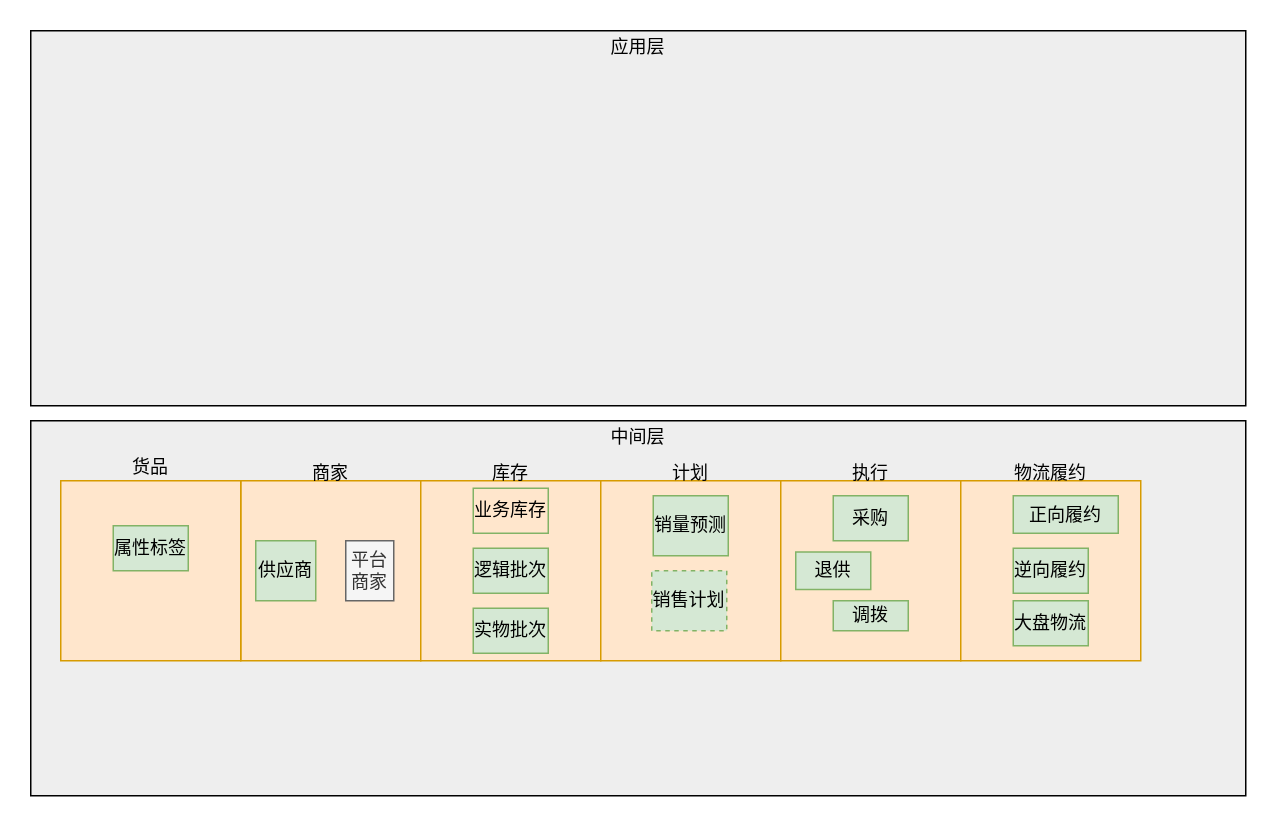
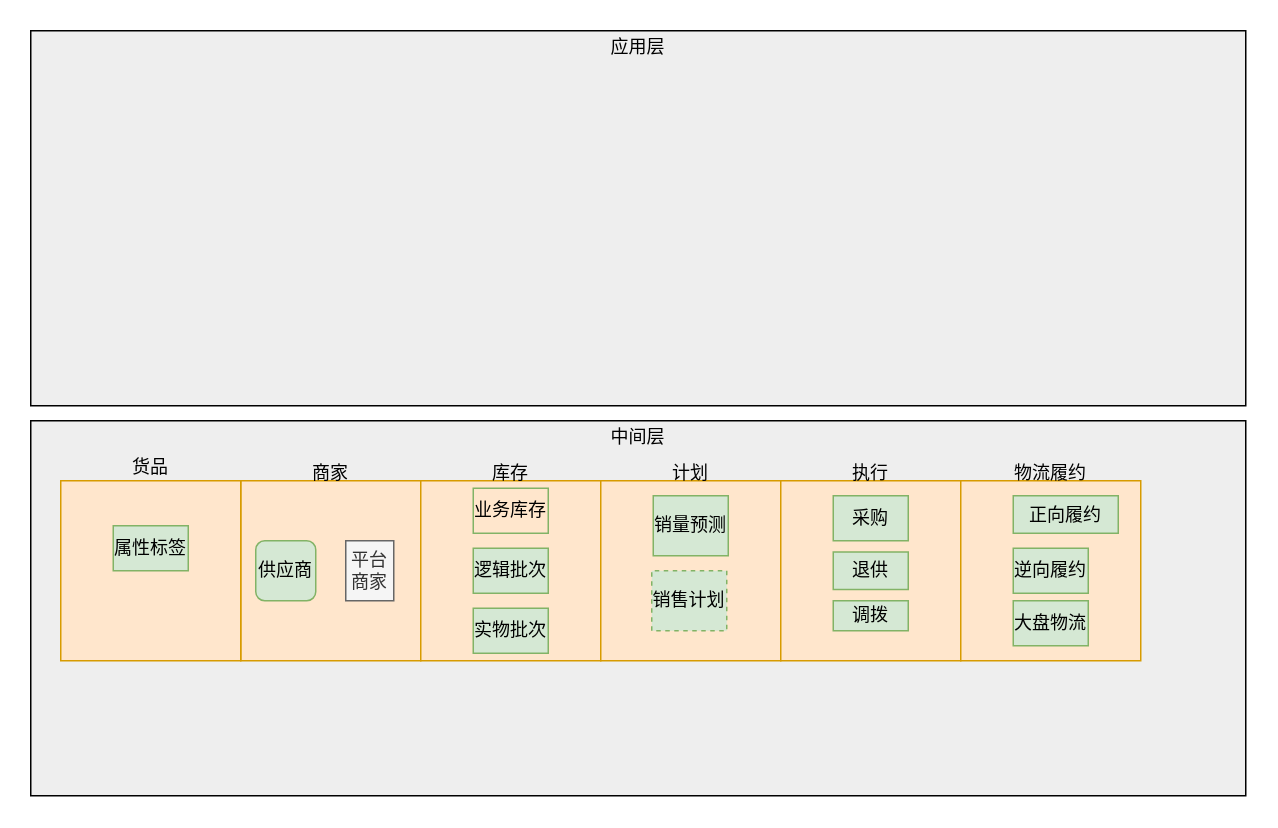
node "供应商": shape rectangle -> rounded rectangle
node "退供": moved (833, 571) -> (871, 571)
